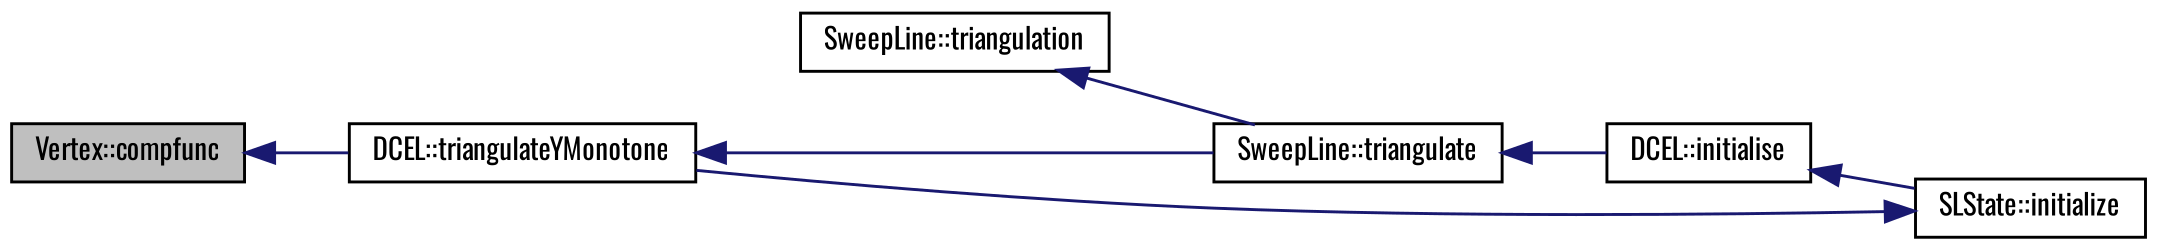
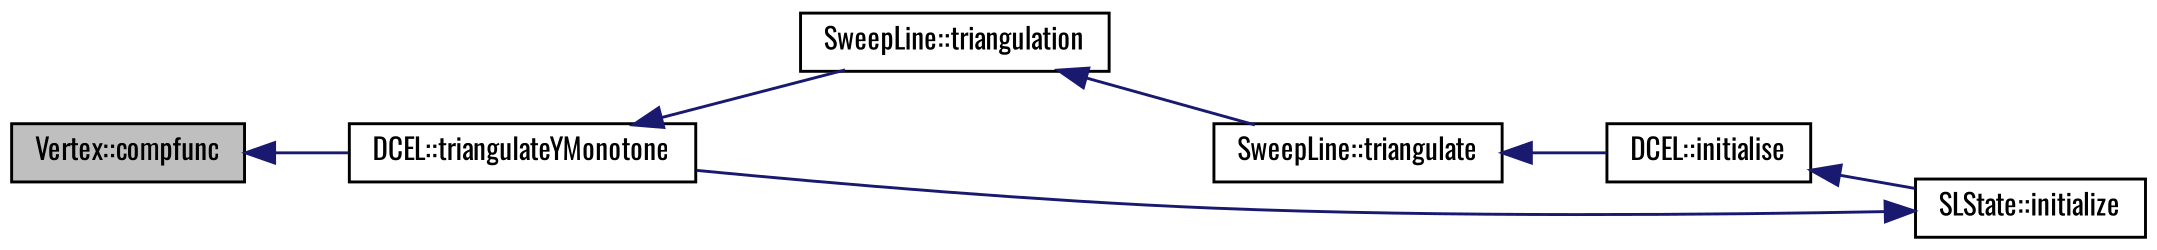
edge "SweepLine::triangulate" -> "DCEL::triangulateYMonotone": now "SweepLine::triangulation" -> "DCEL::triangulateYMonotone"
